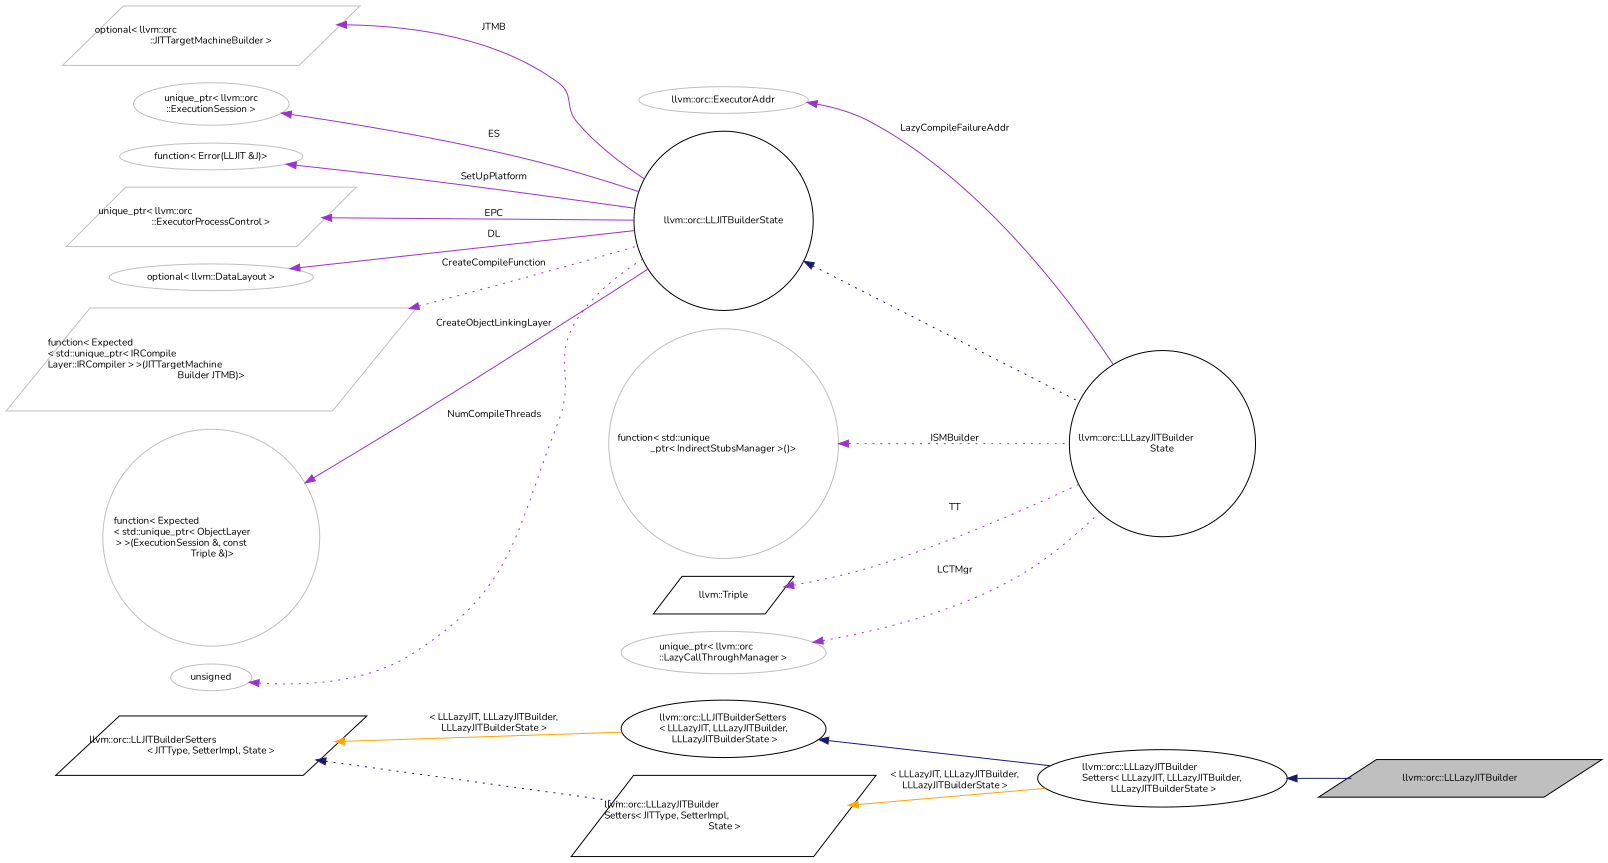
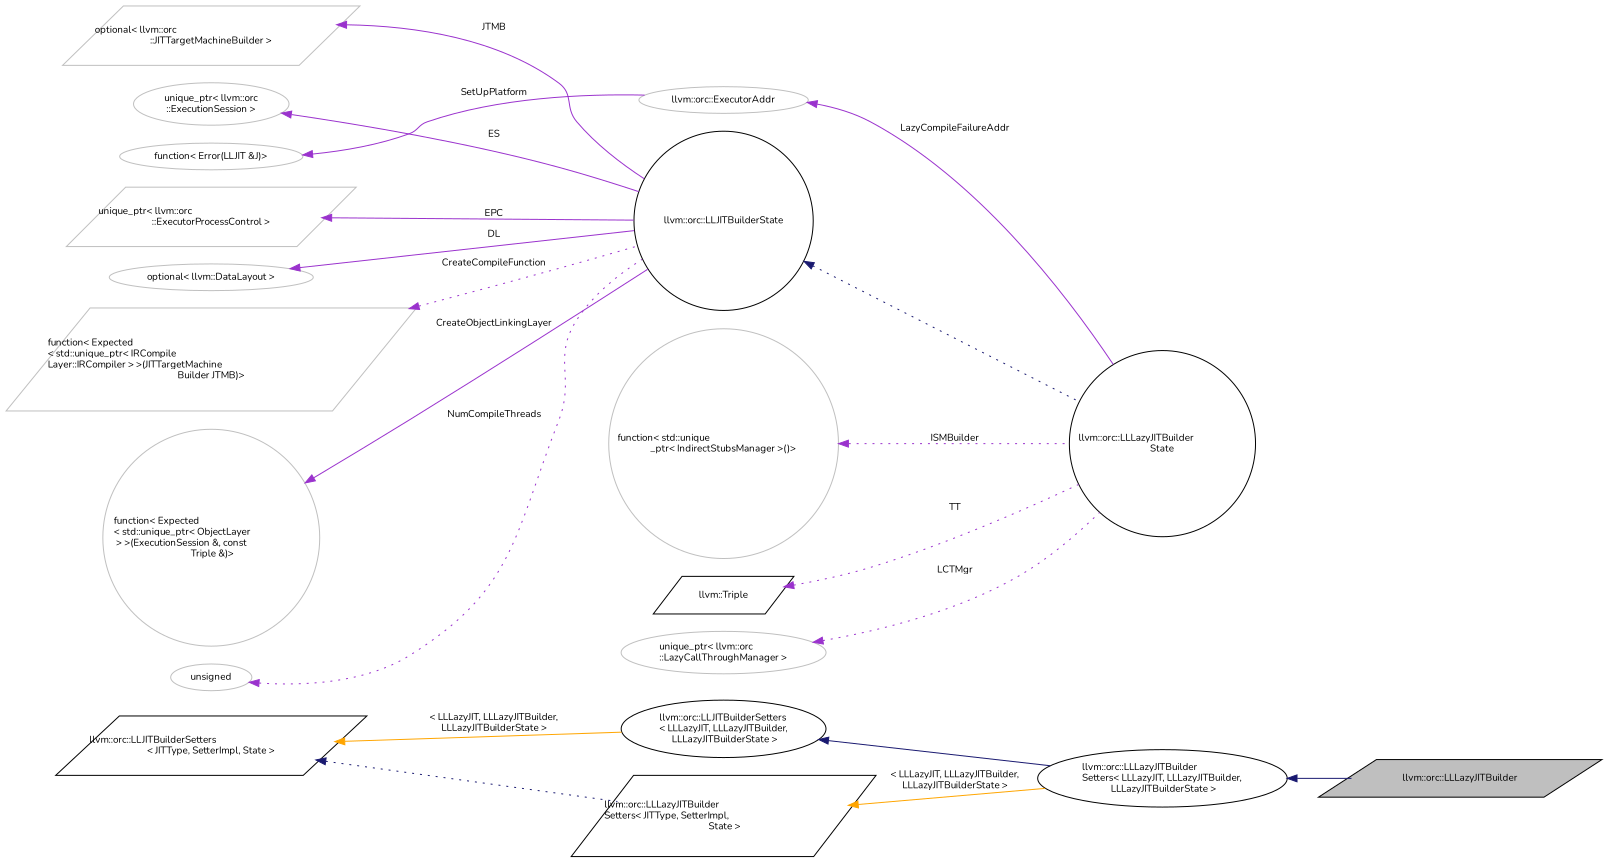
edge "llvm::orc::LLJITBuilderState" -> "function< Error(LLJIT &J)>": now "llvm::orc::ExecutorAddr" -> "function< Error(LLJIT &J)>"
